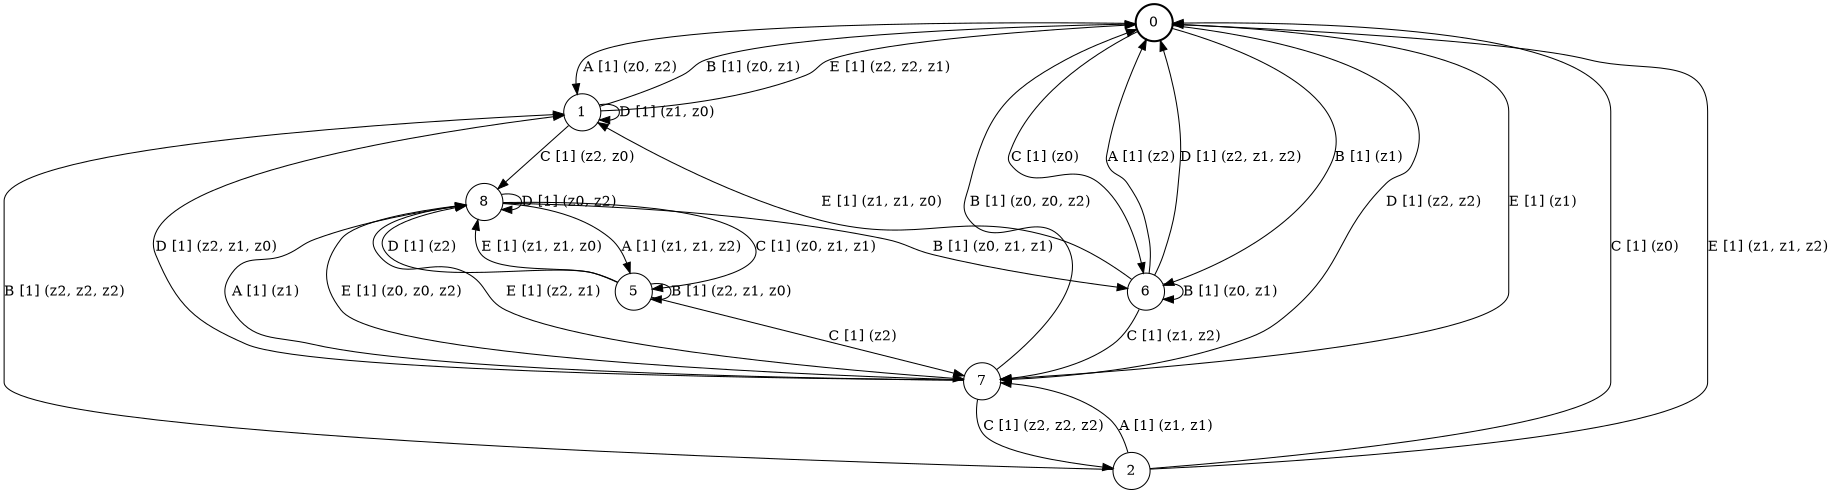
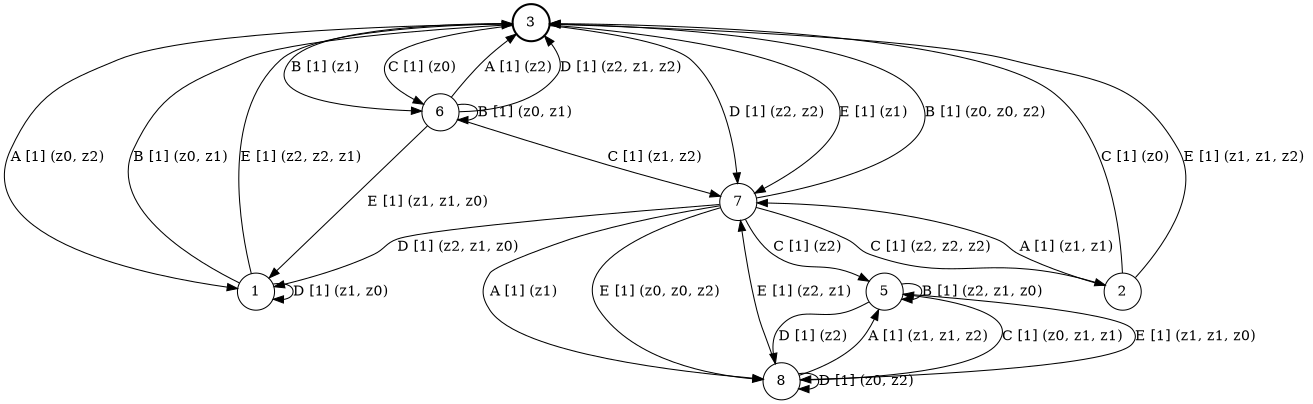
node "0": label "0" -> "3"
edge "1" -> "8": removed, label "C [1] (z2, z0)"
edge "8" -> "6": removed, label "B [1] (z0, z1, z1)"
edge "5" -> "7": reversed
edge "2" -> "1": removed, label "B [1] (z2, z2, z2)"
